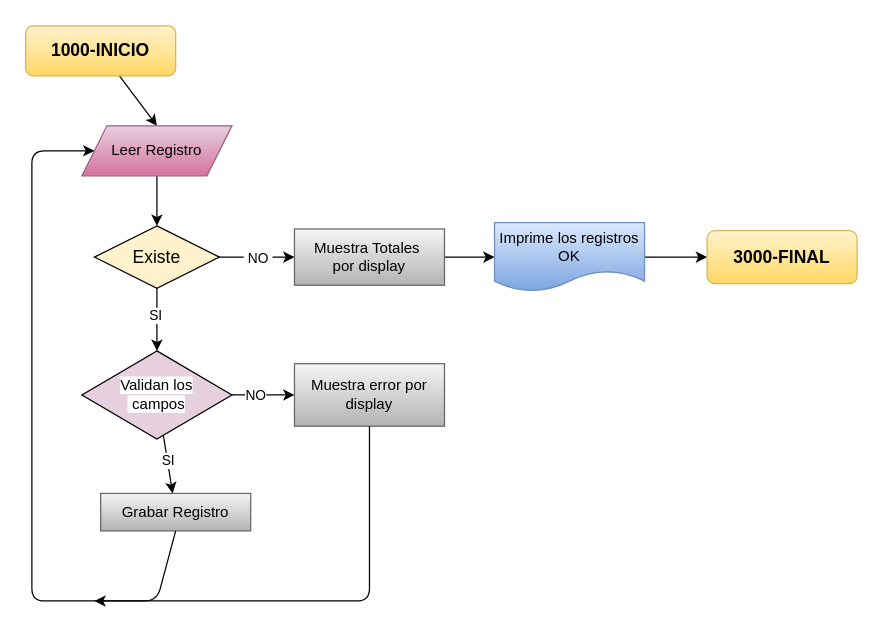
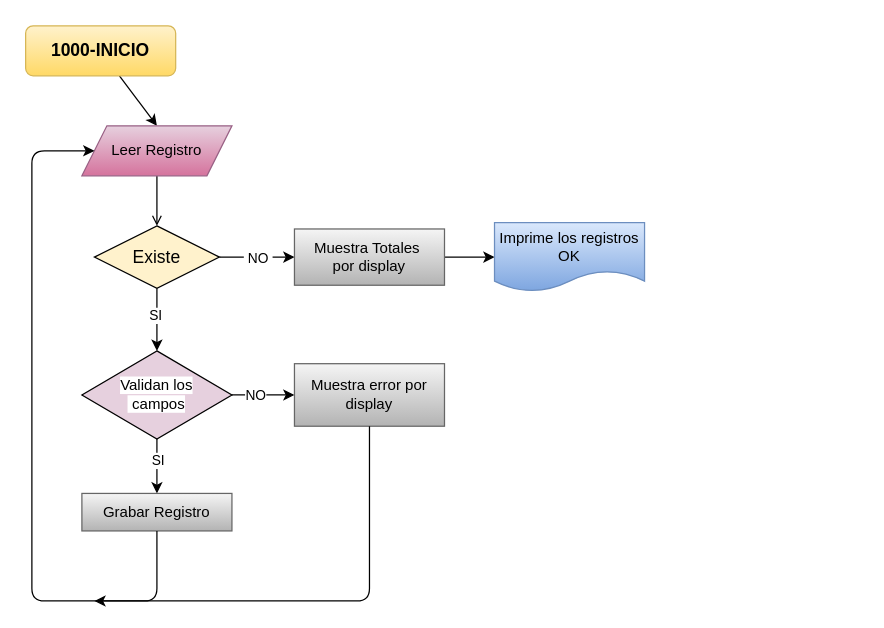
edge "Leer Registro" -> "Existe": arrowhead classic -> open
edge "Imprime los registros OK" -> "3000-FINAL": removed
node "3000-FINAL": removed
node "Grabar Registro": moved (176, 512) -> (157, 512)
